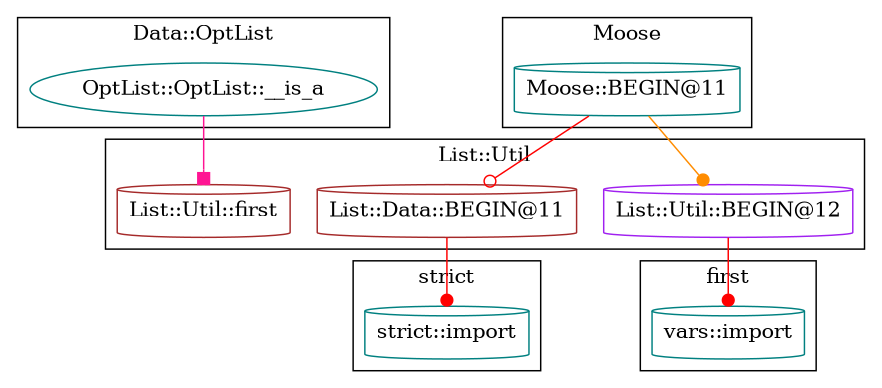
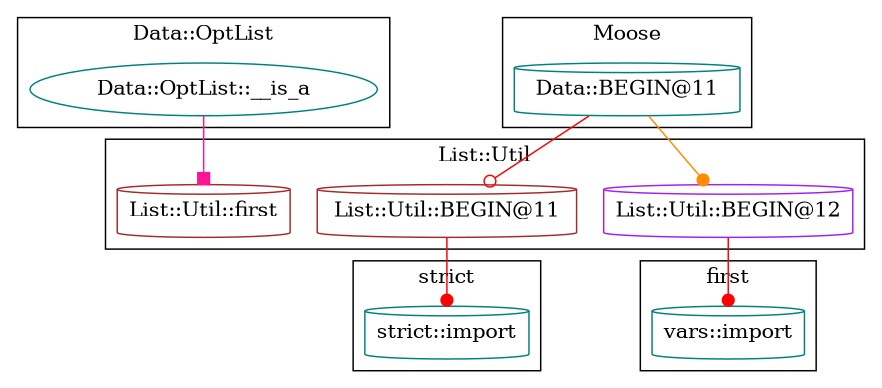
node "OptList::OptList::__is_a": label "OptList::OptList::__is_a" -> "Data::OptList::__is_a"
node "Moose::BEGIN@11": label "Moose::BEGIN@11" -> "Data::BEGIN@11"
node "List::Data::BEGIN@11": label "List::Data::BEGIN@11" -> "List::Util::BEGIN@11"
